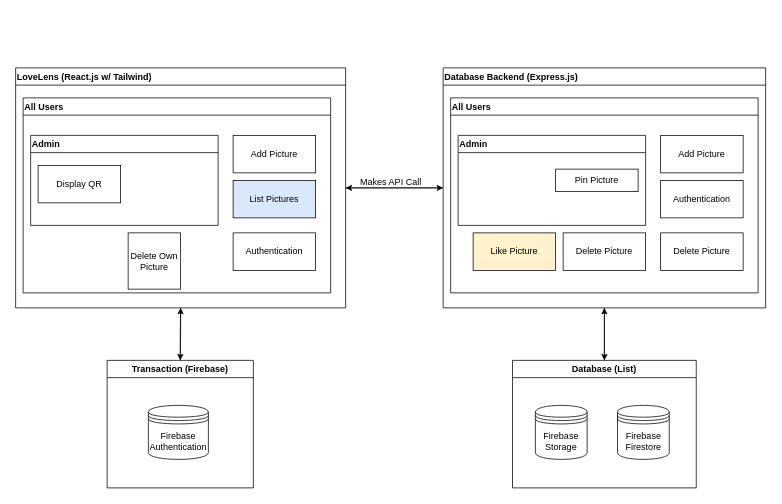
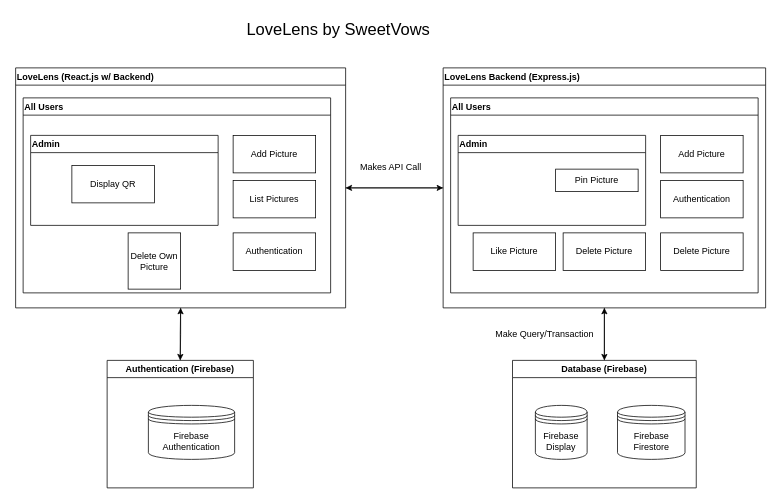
node "LoveLens by SweetVows": added
node "LoveLens (React.js w/ Tailwind)": label "LoveLens (React.js w/ Tailwind)" -> "LoveLens (React.js w/ Backend)"
node "Database Backend (Express.js)": label "Database Backend (Express.js)" -> "LoveLens Backend (Express.js)"
node "Makes API Call": moved (390, 183) -> (390, 168)
node "Display QR": moved (79, 184) -> (113, 184)
node "List Pictures": fillcolor #dae8fc -> #ffffff
node "Like Picture": fillcolor #fff2cc -> #ffffff
node "Make Query/Transaction": added
node "Transaction (Firebase)": label "Transaction (Firebase)" -> "Authentication (Firebase)"
node "Database (List)": label "Database (List)" -> "Database (Firebase)"
node "Firebase Authentication": size 60x54 -> 86x54
node "Firebase Firestore": size 52x54 -> 68x54
node "Firebase Storage": label "Firebase Storage" -> "Firebase Display"
